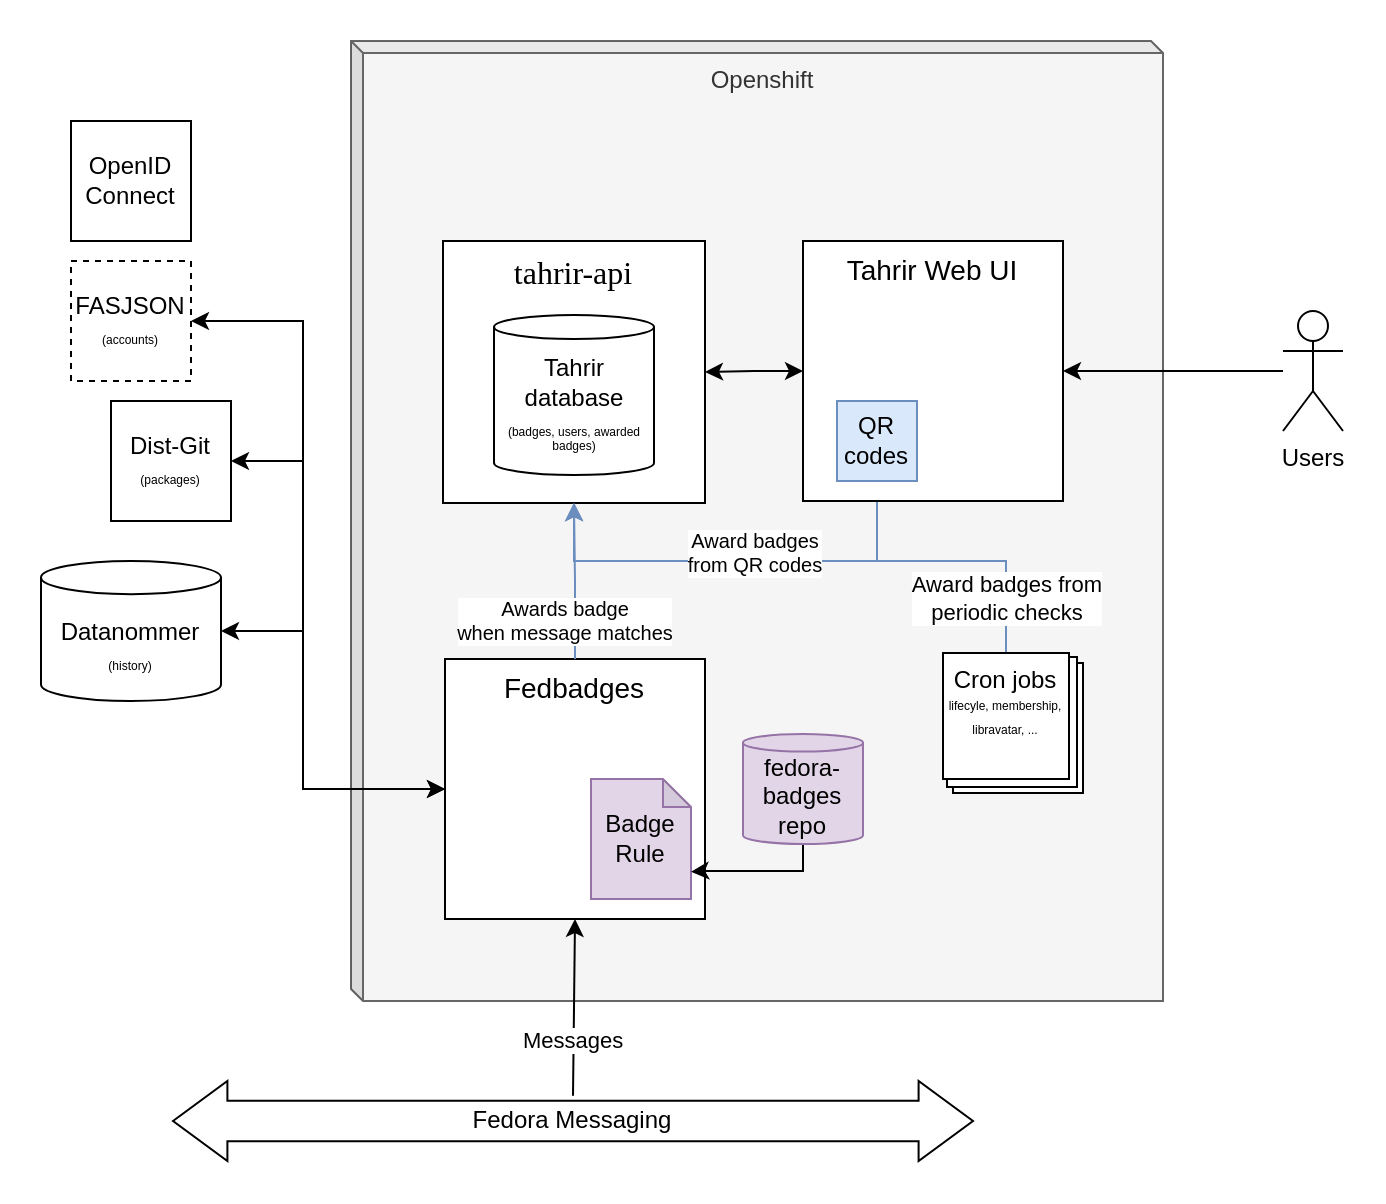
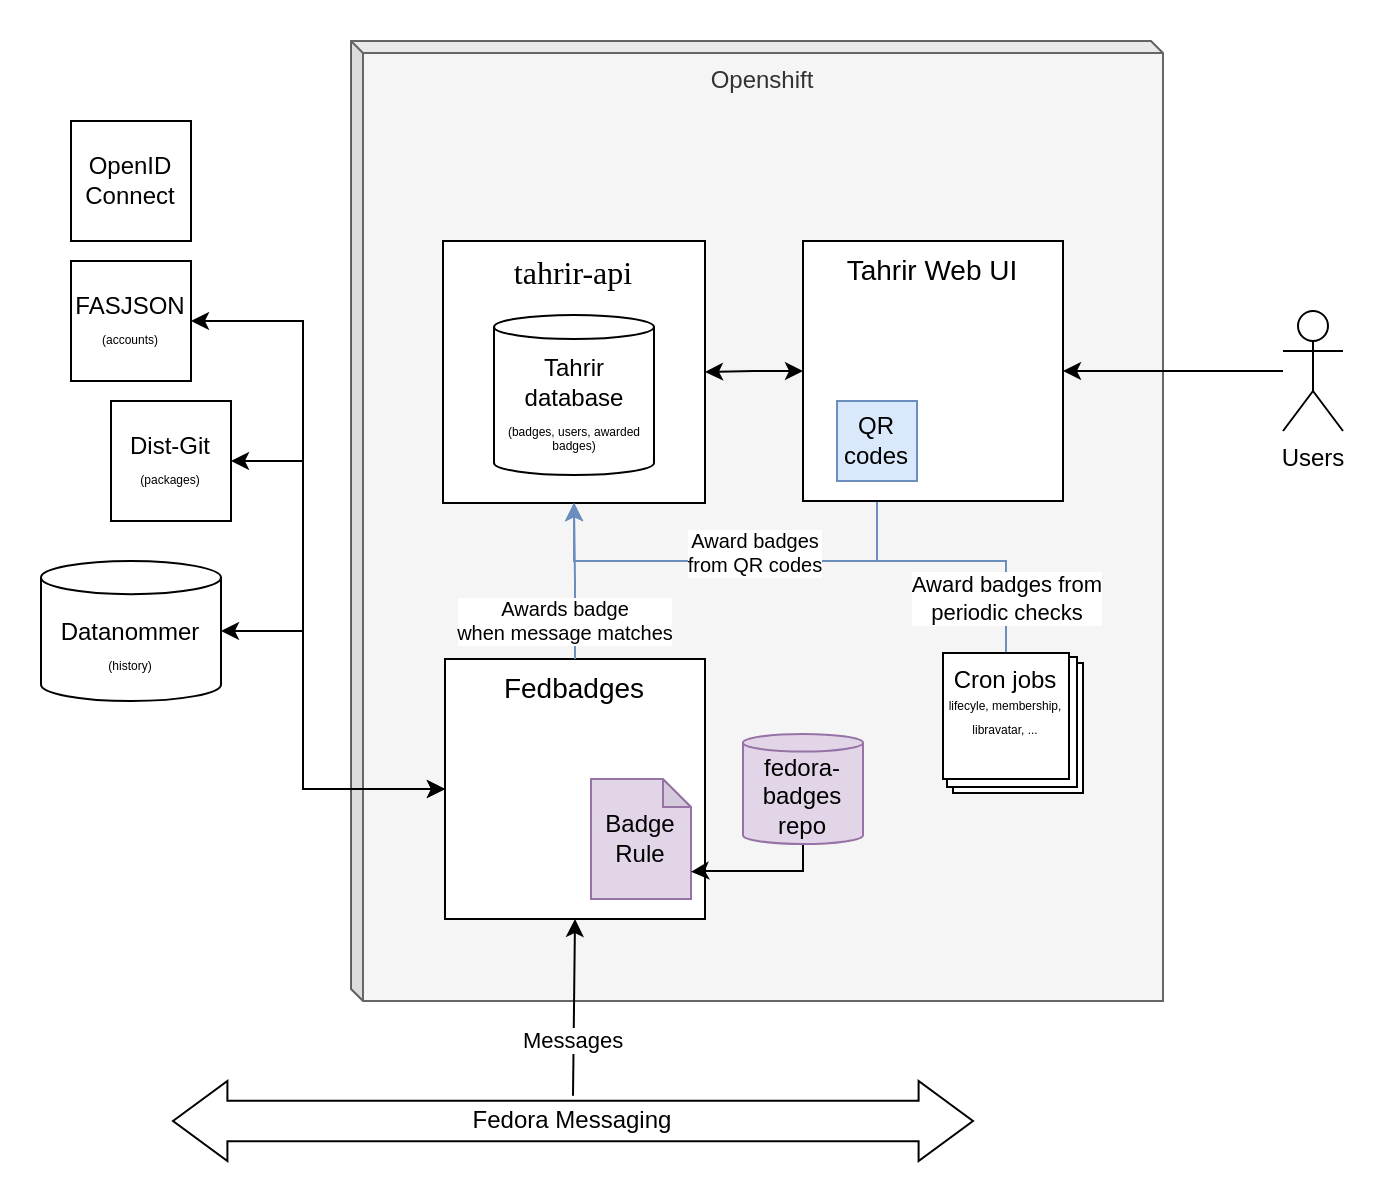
node "FASJSON (accounts)": style dashed -> solid
